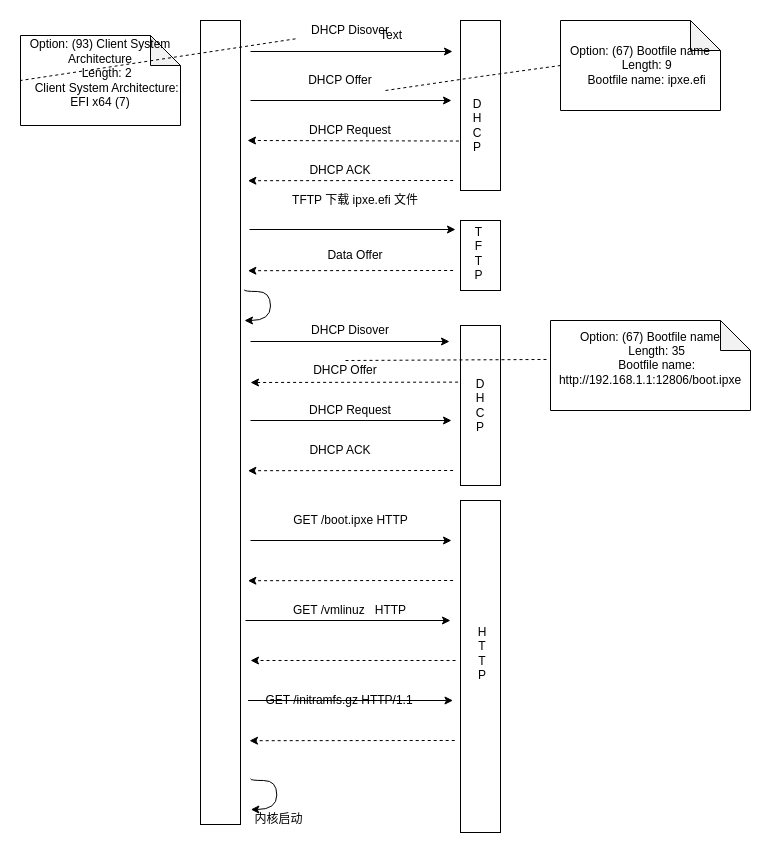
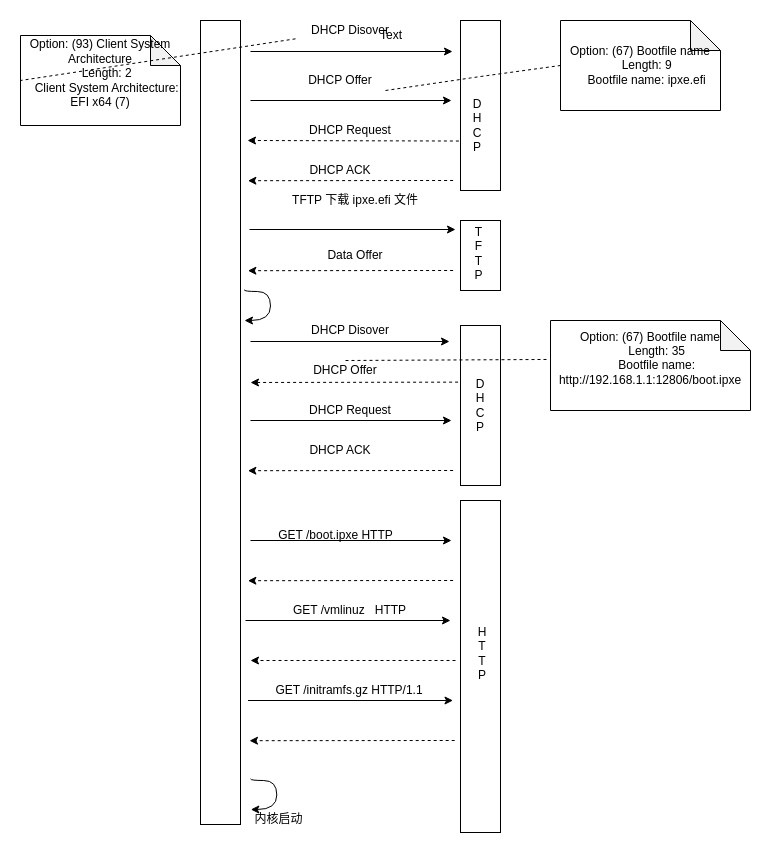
node "GET /boot.ipxe HTTP": moved (351, 521) -> (336, 536)
node "GET /initramfs.gz HTTP/1.1": moved (340, 701) -> (350, 691)
